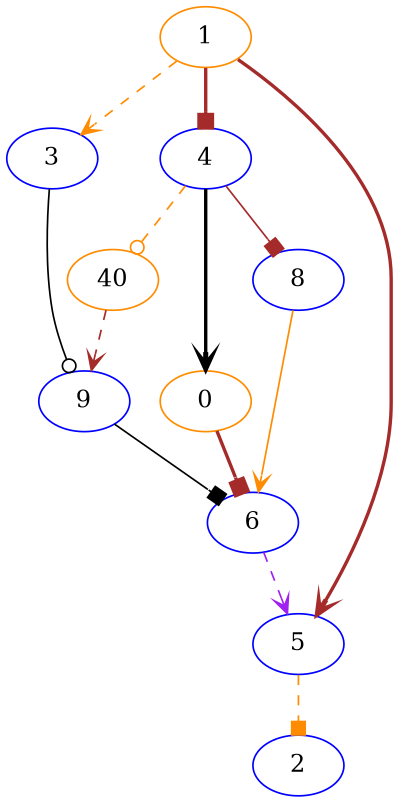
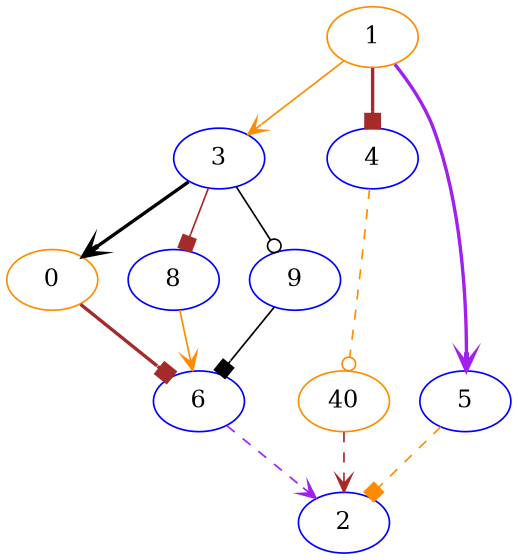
edge "1" -> "3": style dashed -> solid
edge "4" -> "8": now "3" -> "8"
edge "4" -> "0": now "3" -> "0"
edge "1" -> "5": color brown -> purple
edge "40" -> "9": now "40" -> "2"
edge "6" -> "5": now "6" -> "2"
